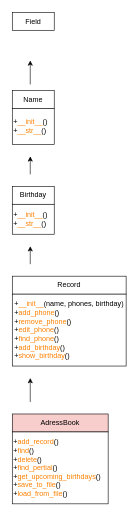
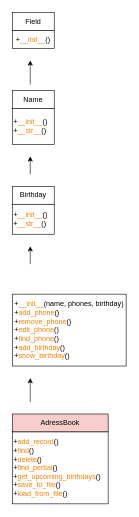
node "+__init__()": added
node "Record": removed
